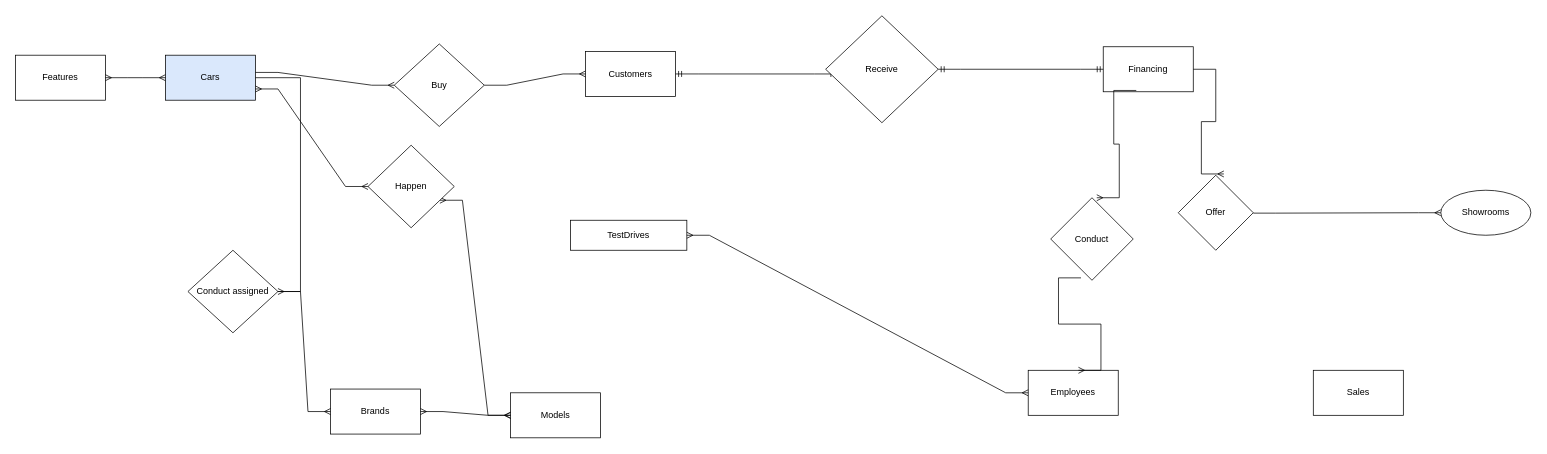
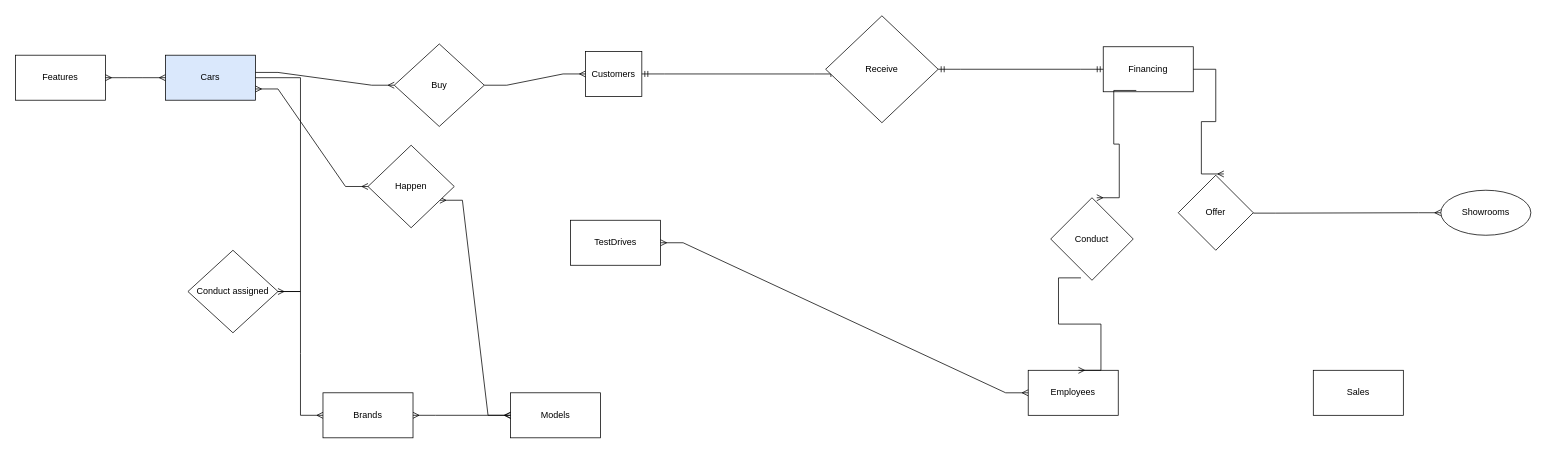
node "Customers": size 90x45 -> 56x45
node "TestDrives": size 116x30 -> 90x45
node "Brands": moved (375, 411) -> (368, 415)
